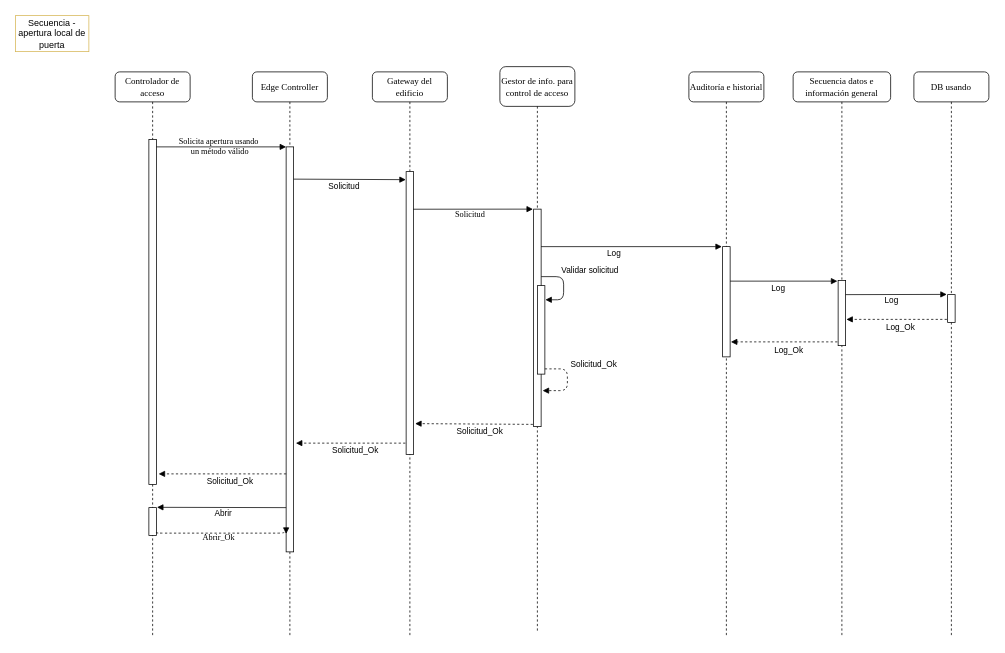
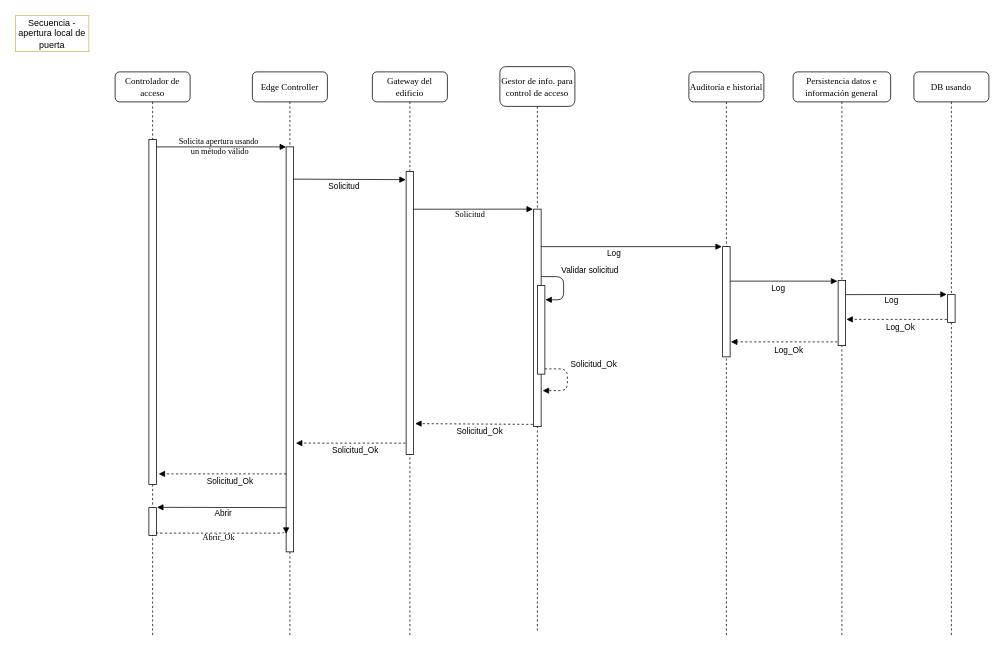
node "Secuencia datos e información general": label "Secuencia datos e información general" -> "Persistencia datos e información general"
